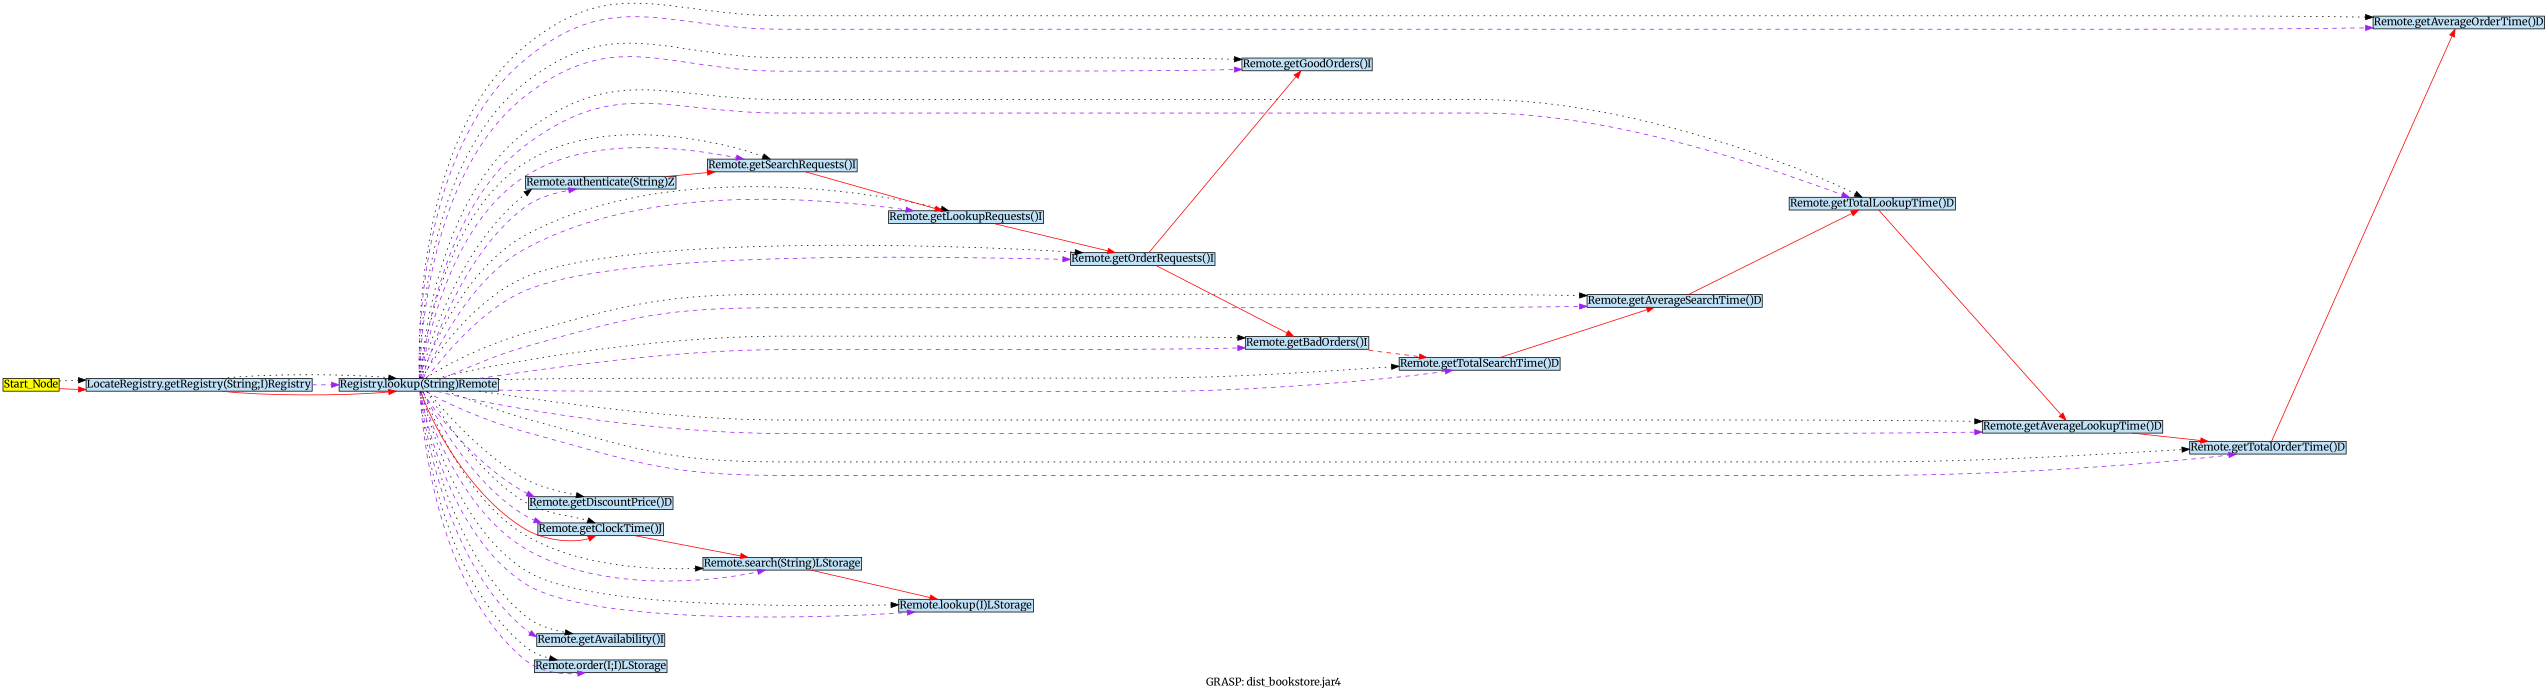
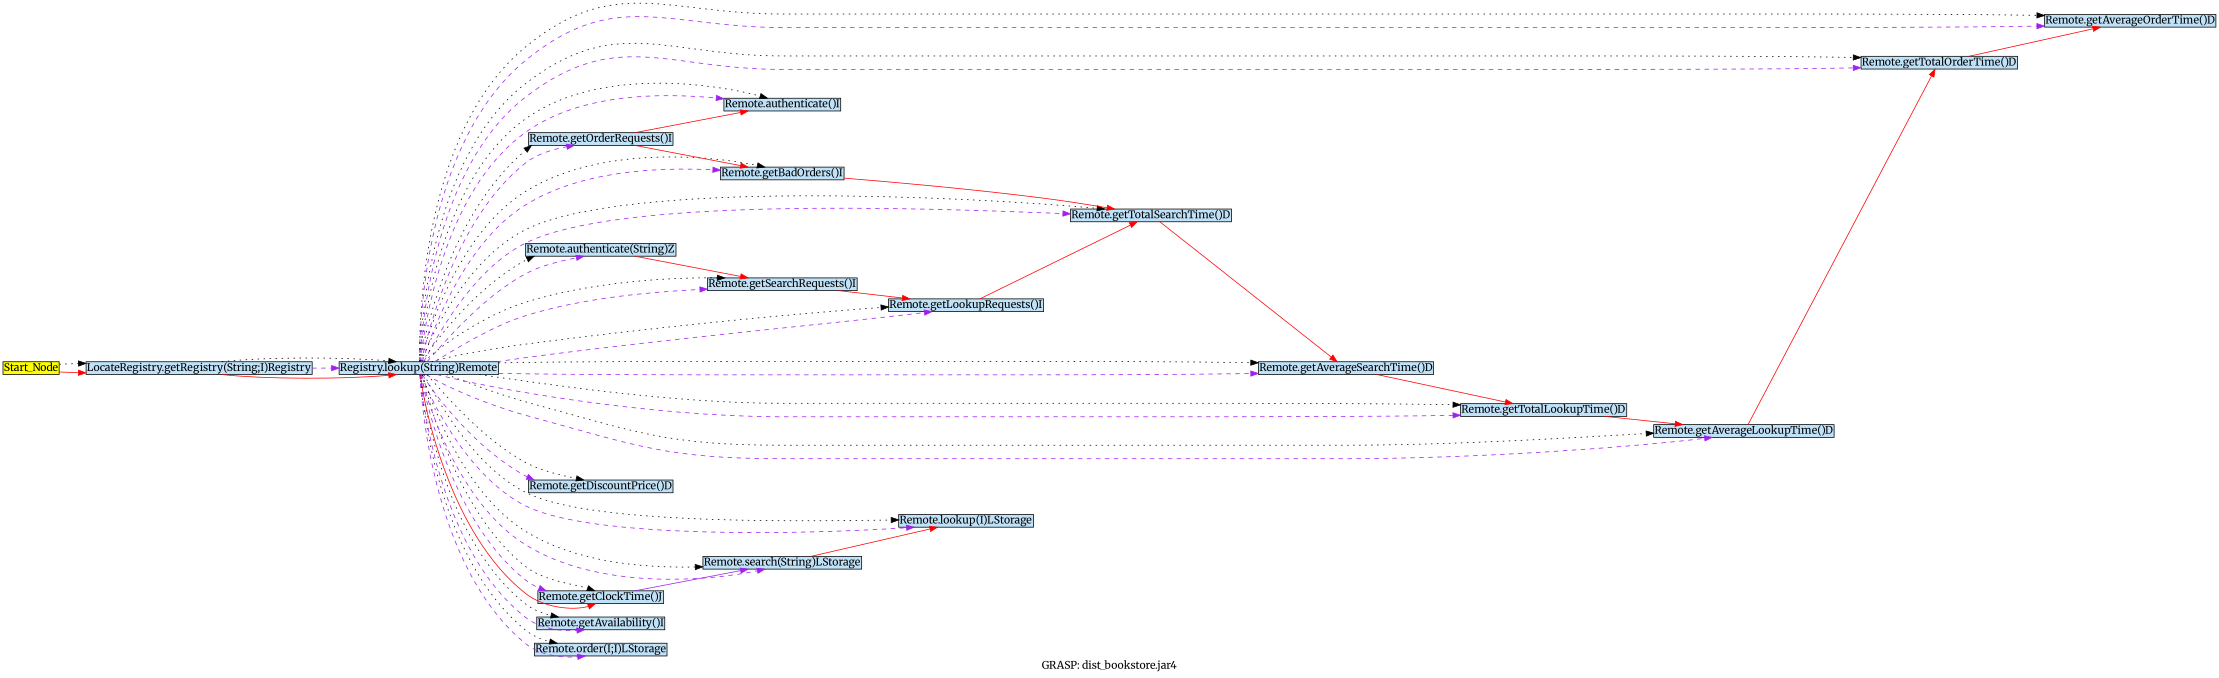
node "Remote.getGoodOrders()I": label "Remote.getGoodOrders()I" -> "Remote.authenticate()I"
edge "Remote.getLookupRequests()I" -> "Remote.getOrderRequests()I": now "Remote.getLookupRequests()I" -> "Remote.getTotalSearchTime()D"
edge "Remote.getBadOrders()I" -> "Remote.getTotalSearchTime()D": style dashed -> solid
edge "Remote.getClockTime()J" -> "Remote.search(String)LStorage": color red -> purple
